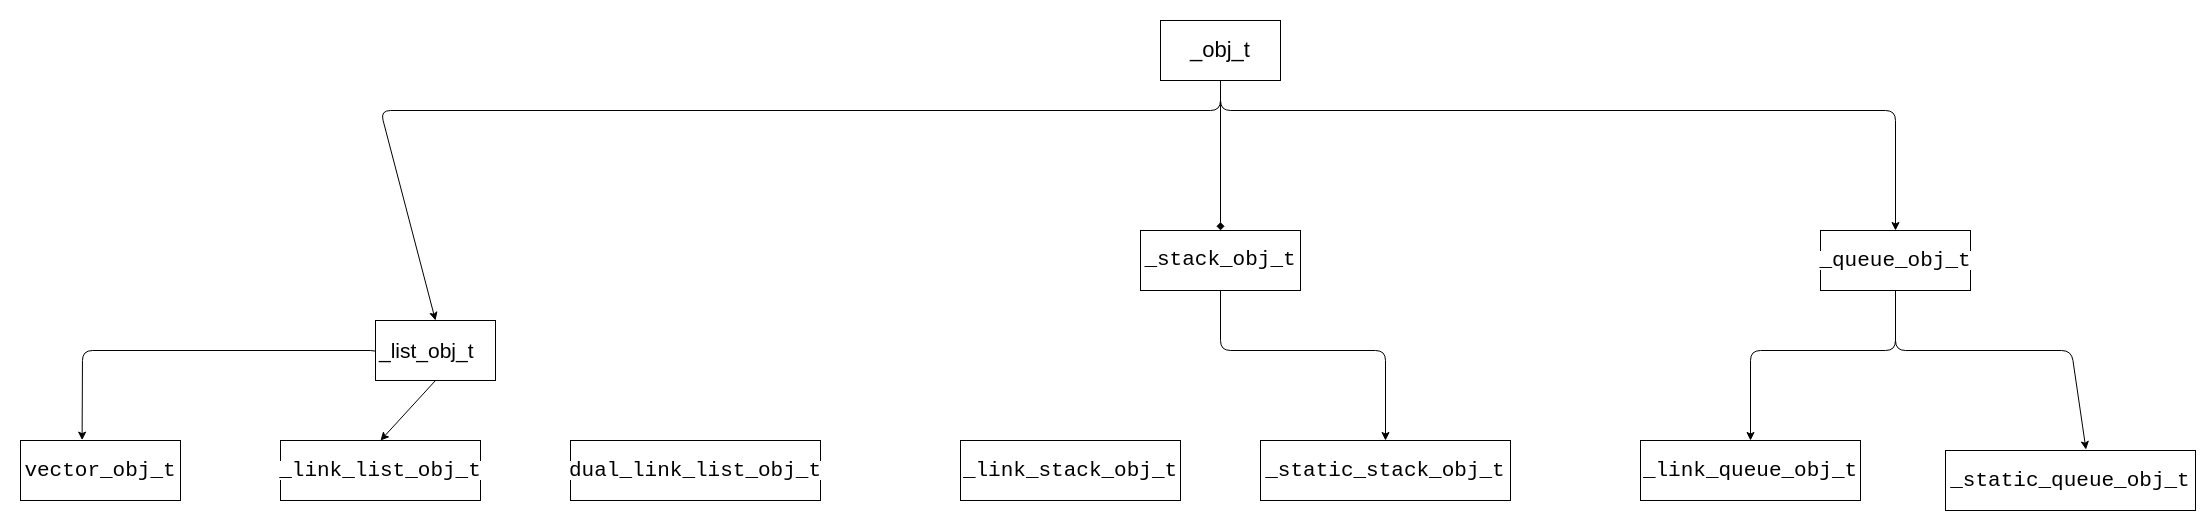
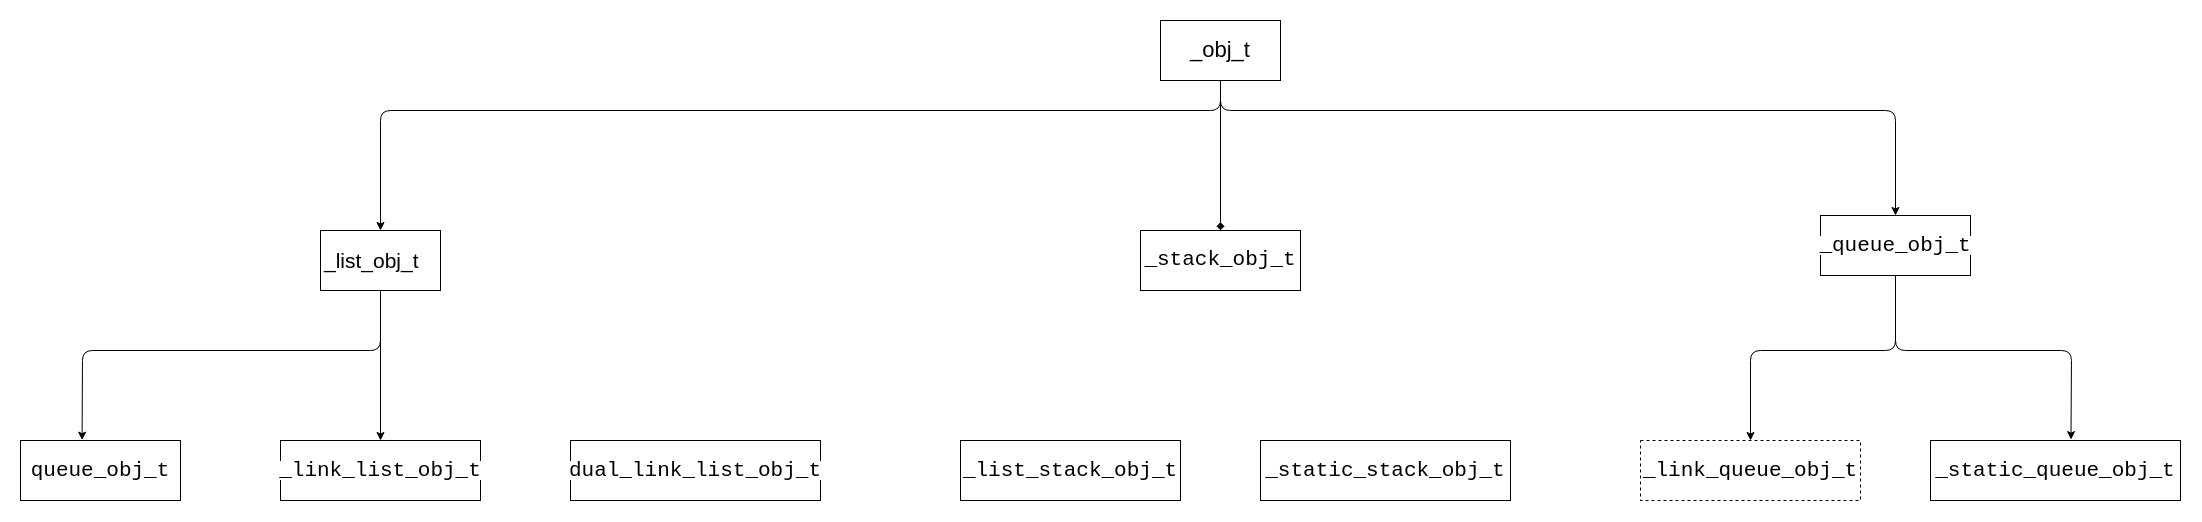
node "_queue_obj_t": moved (1896, 261) -> (1896, 246)
node "_list_obj_t": moved (436, 351) -> (381, 261)
edge "_stack_obj_t" -> "_static_stack_obj_t": removed
node "vector_obj_t": label "vector_obj_t" -> "queue_obj_t"
node "_link_stack_obj_t": label "_link_stack_obj_t" -> "_list_stack_obj_t"
node "_link_queue_obj_t": style solid -> dashed
node "_static_queue_obj_t": moved (2071, 481) -> (2056, 471)
